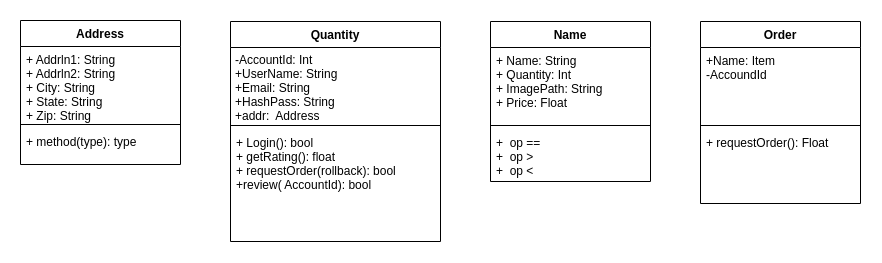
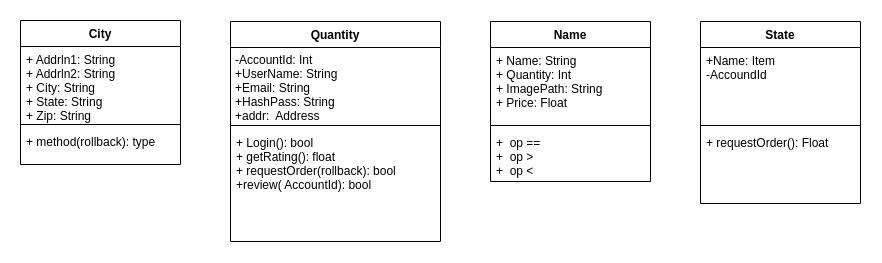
node "Address": label "Address" -> "City"
node "Order": label "Order" -> "State"
node "+ method(type): type": label "+ method(type): type" -> "+ method(rollback): type"
